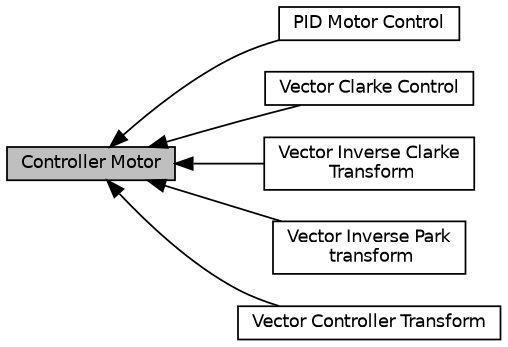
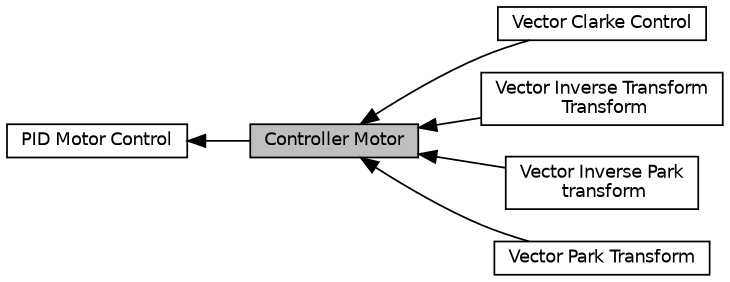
edge "PID Motor Control" -> "Controller Motor": reversed
node "Vector Inverse Clarke Transform": label "Vector Inverse Clarke Transform" -> "Vector Inverse Transform Transform"
node "Vector Controller Transform": label "Vector Controller Transform" -> "Vector Park Transform"
